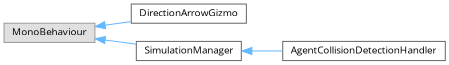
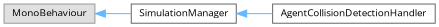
node "DirectionArrowGizmo": removed
